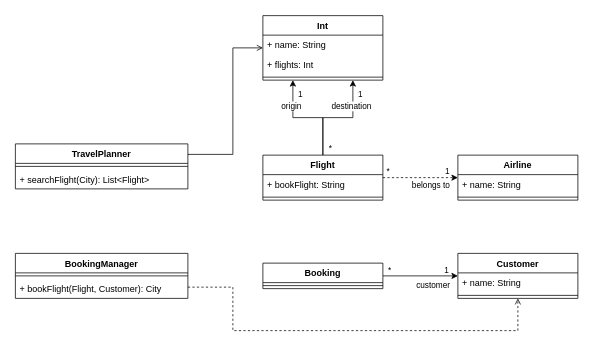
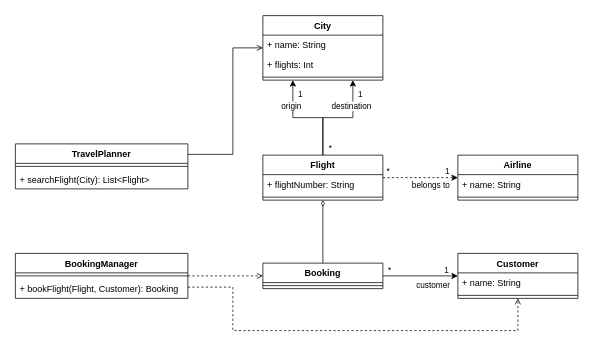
node "Int": label "Int" -> "City"
node "+ bookFlight: String": label "+ bookFlight: String" -> "+ flightNumber: String"
edge "Booking" -> "Flight": added
edge "BookingManager" -> "Booking": added
node "+ bookFlight(Flight, Customer): City": label "+ bookFlight(Flight, Customer): City" -> "+ bookFlight(Flight, Customer): Booking"
